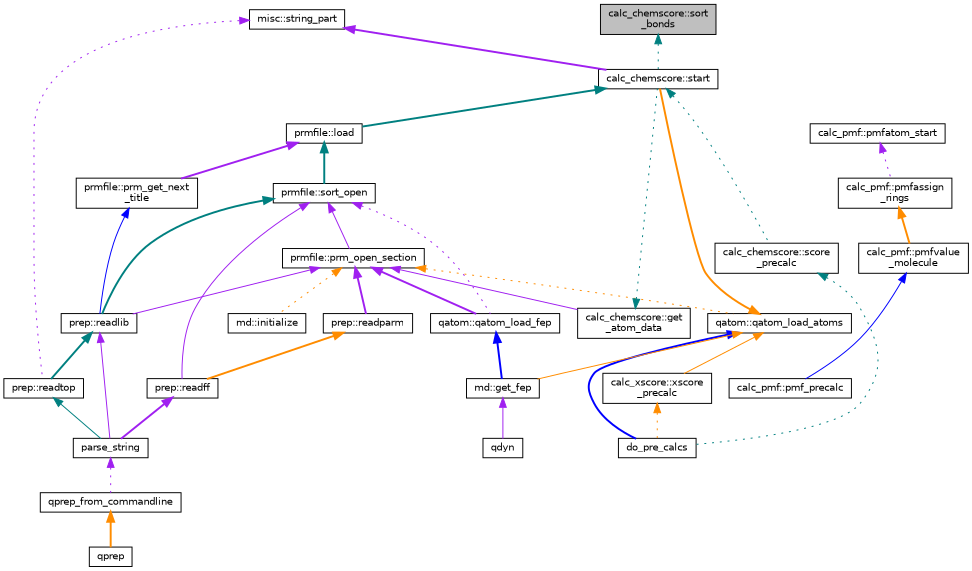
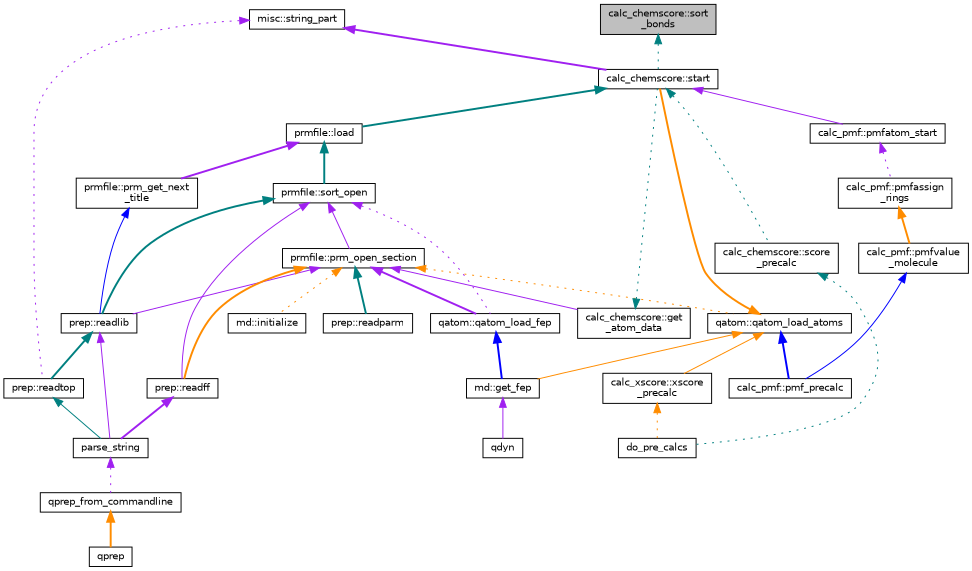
edge "calc_pmf::pmfatom_start" -> "calc_chemscore::start": added
edge "prep::readparm" -> "prmfile::prm_open_section": color purple -> teal
edge "prep::readff" -> "prep::readparm": now "prep::readff" -> "prmfile::prm_open_section"
edge "do_pre_calcs" -> "qatom::qatom_load_atoms": now "calc_pmf::pmf_precalc" -> "qatom::qatom_load_atoms"
